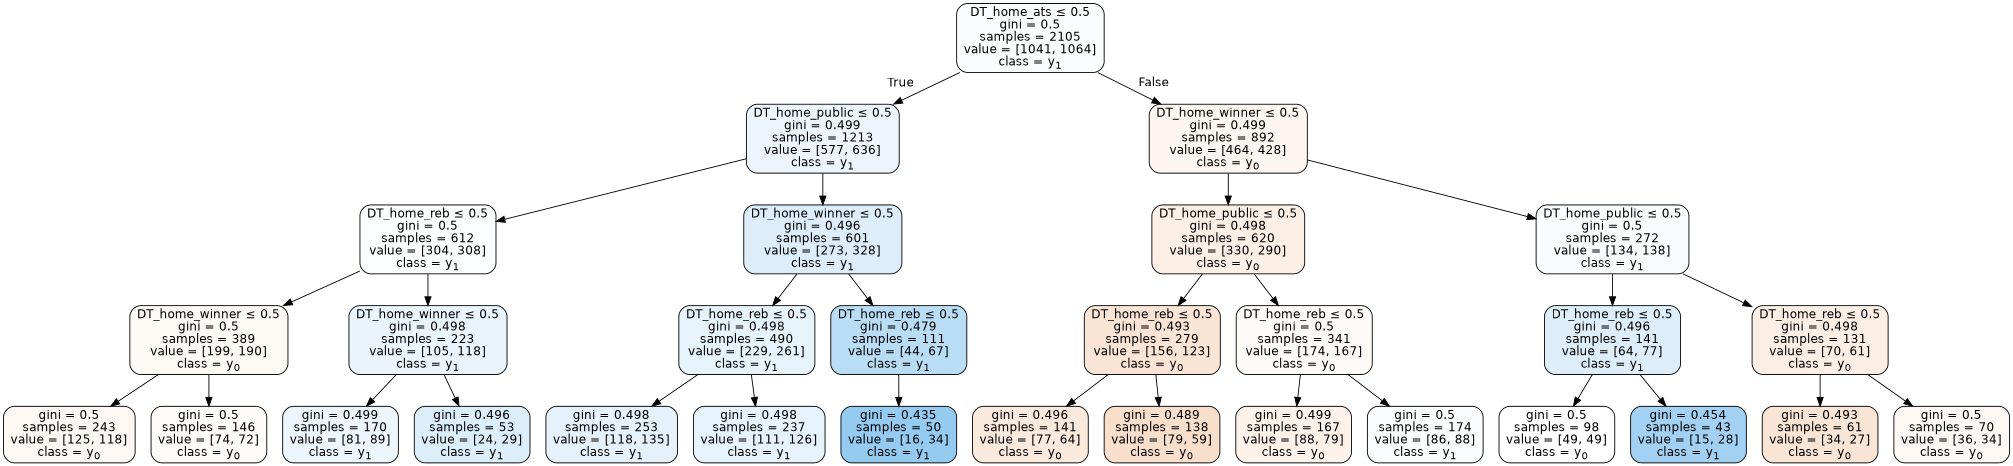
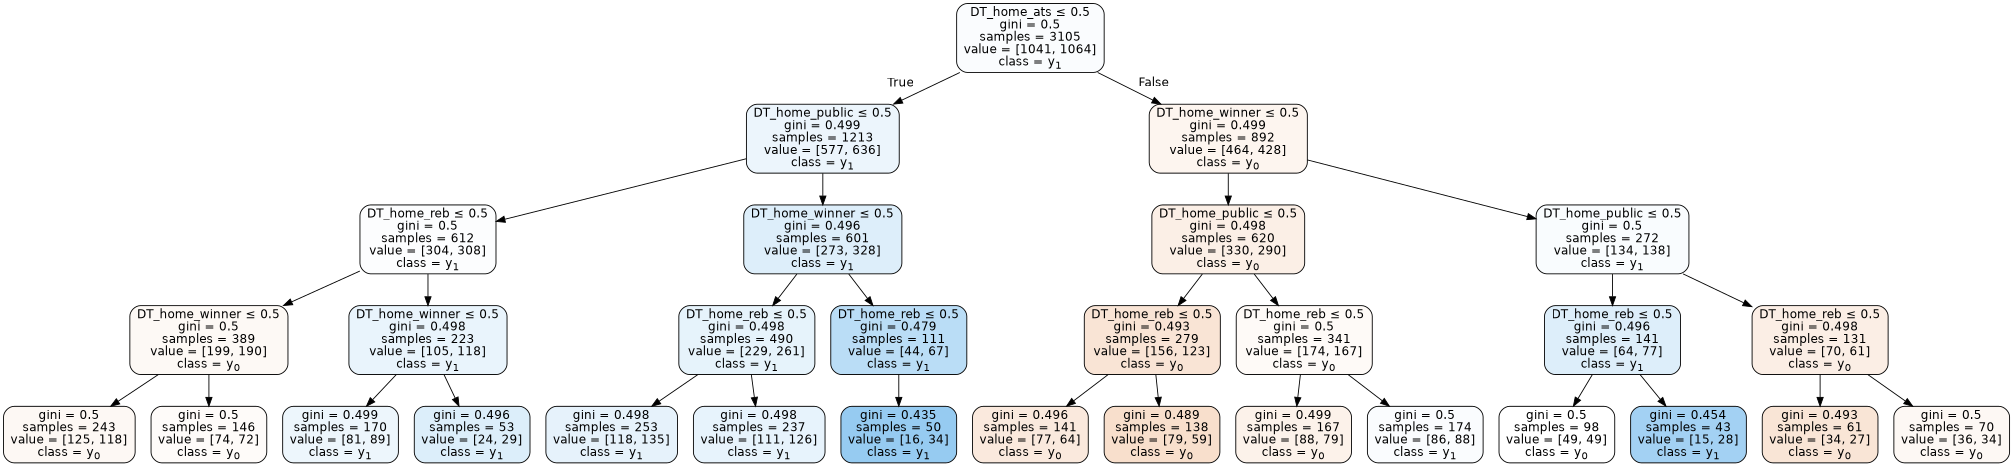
node "DT_home_ats ≤ 0.5": text "samples = 2105" -> "samples = 3105"
